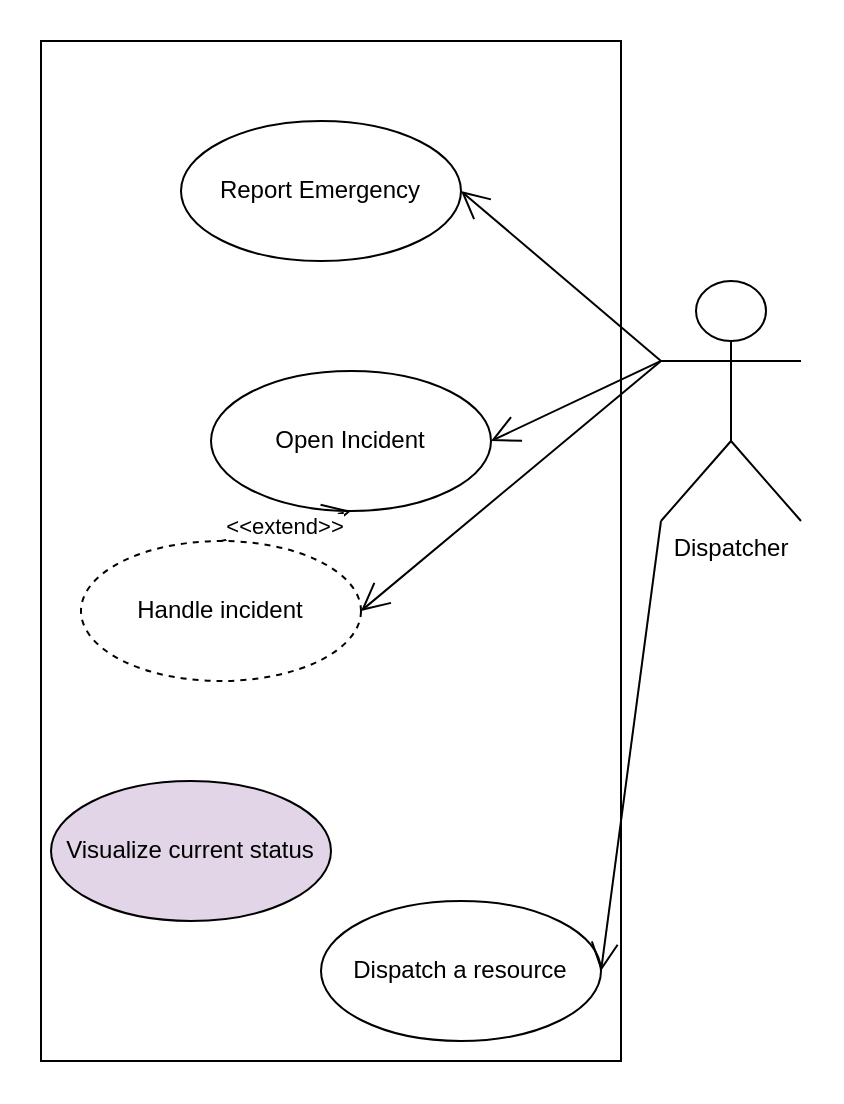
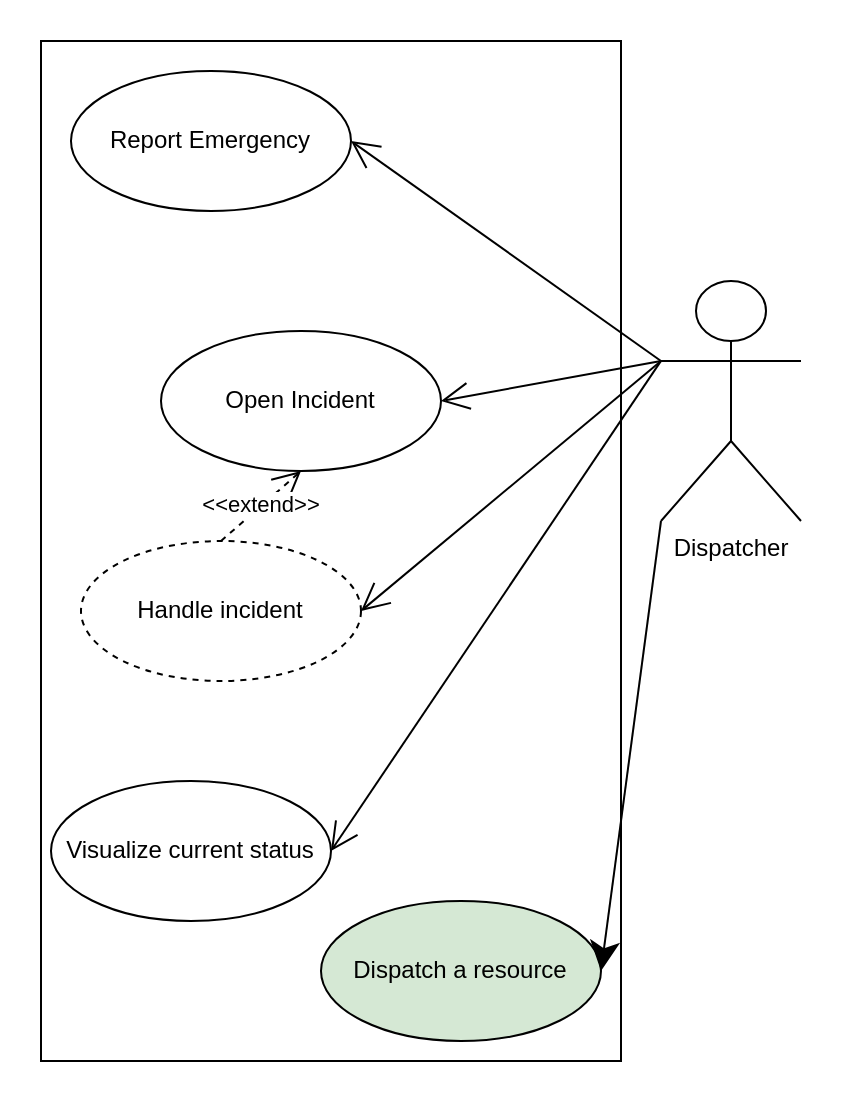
node "Report Emergency": moved (321, 191) -> (211, 141)
node "Open Incident": moved (351, 441) -> (301, 401)
edge "Dispatcher" -> "Visualize current status": added
node "Visualize current status": fillcolor #e1d5e7 -> #ffffff
edge "Dispatcher" -> "Dispatch a resource": arrowhead open -> classic
node "Dispatch a resource": fillcolor #ffffff -> #d5e8d4
